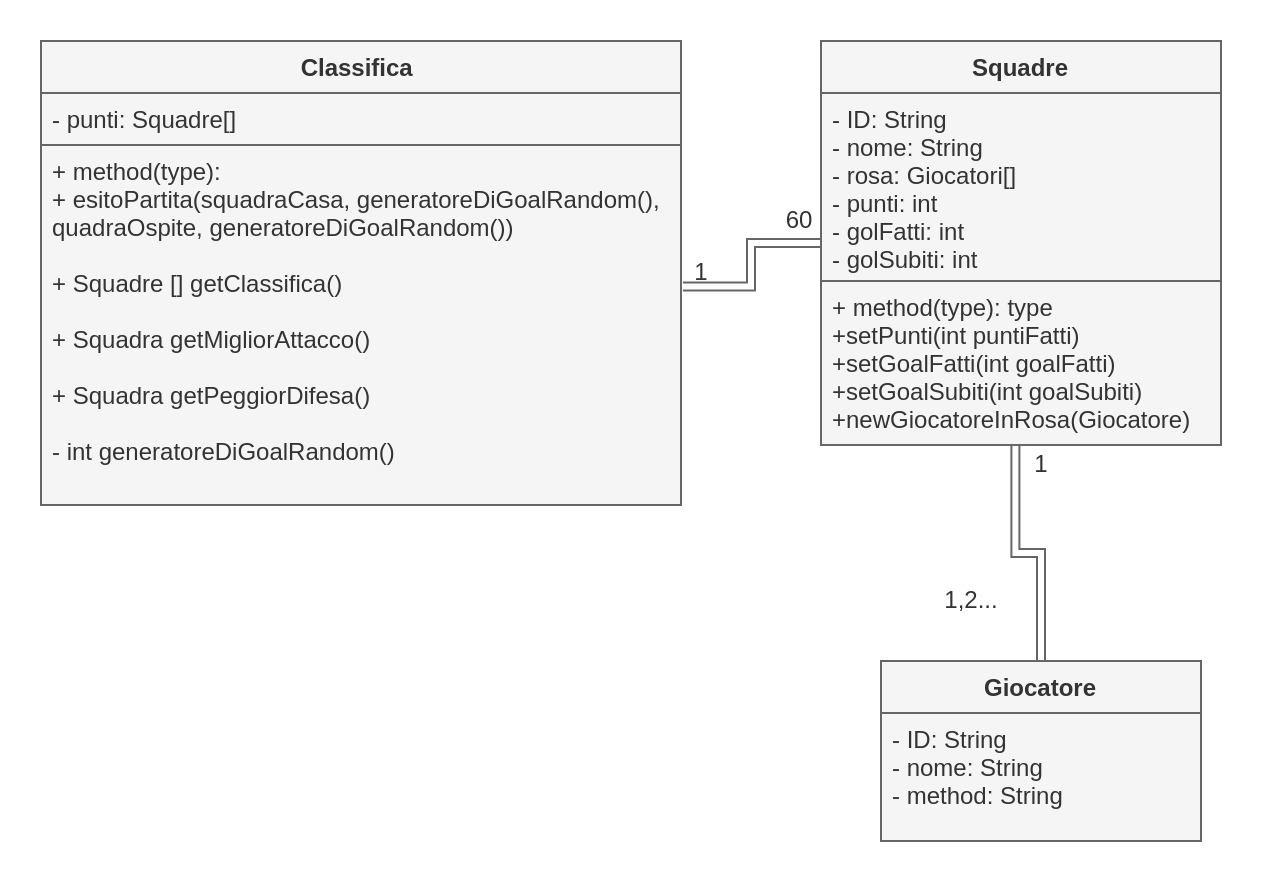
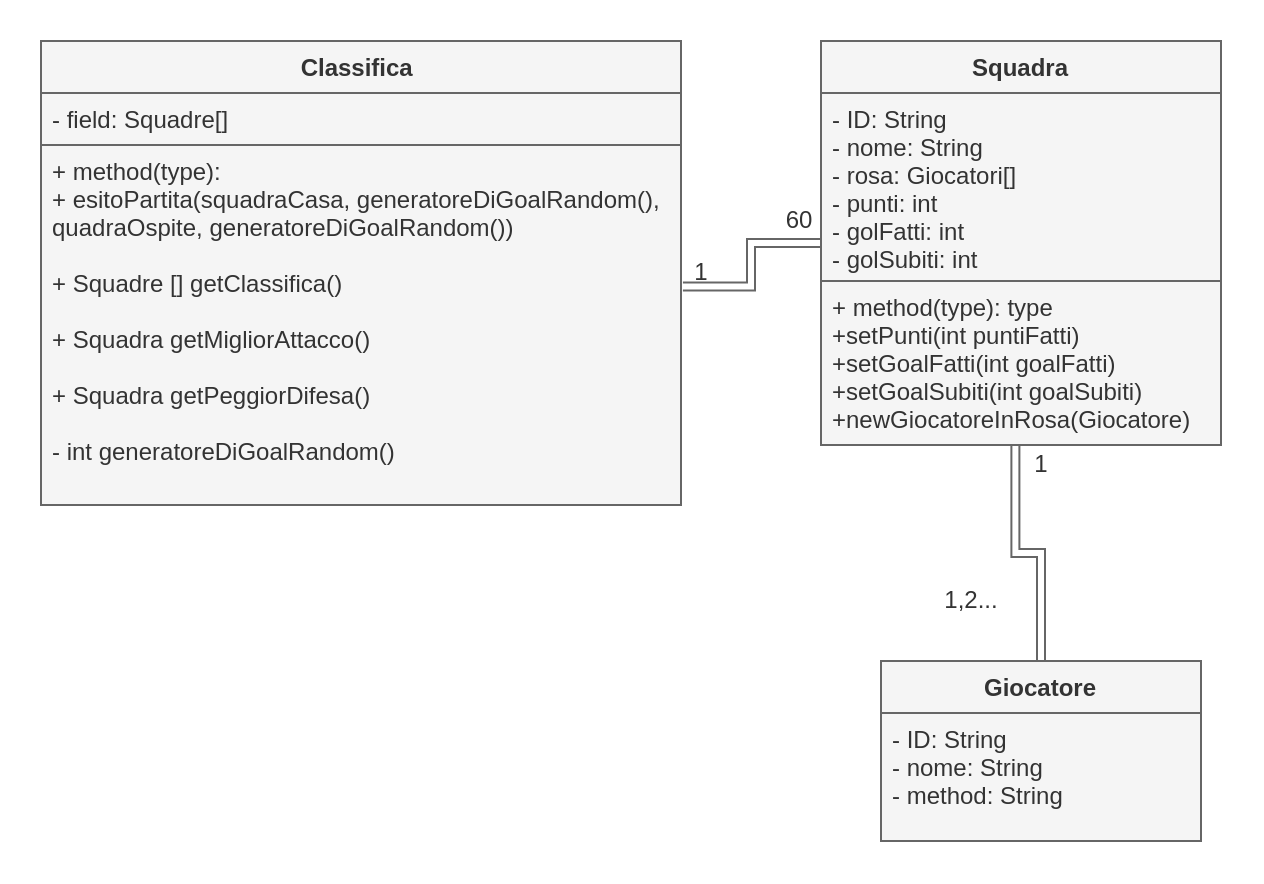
node "Squadre": label "Squadre" -> "Squadra"
node "- punti: Squadre[]": label "- punti: Squadre[]" -> "- field: Squadre[]"
